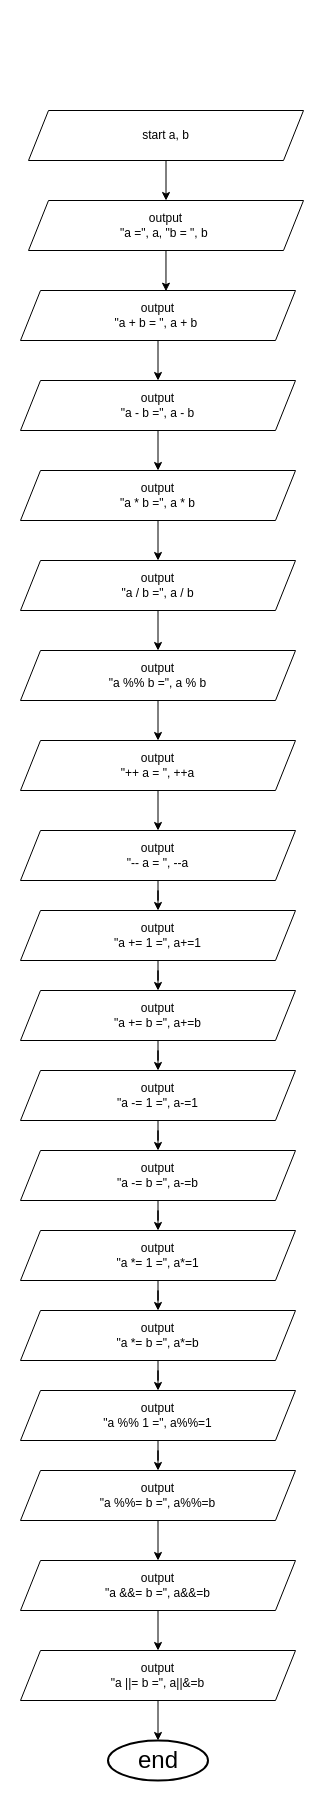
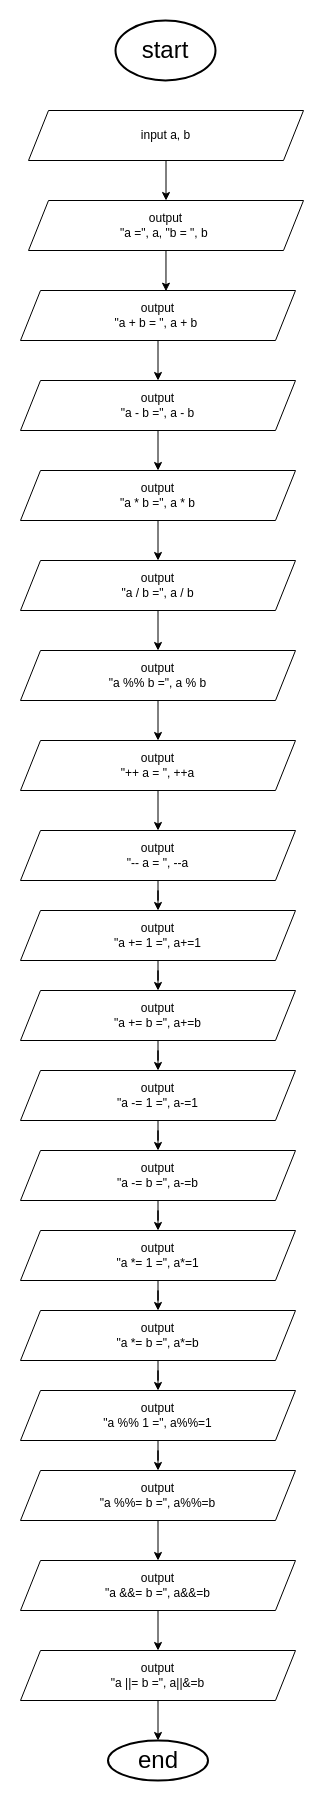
node "start": added
node "start a, b": label "start a, b" -> "input a, b"
